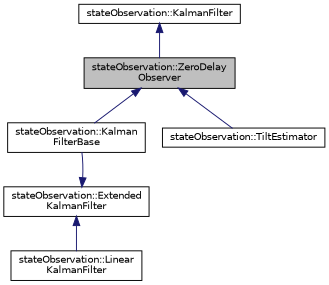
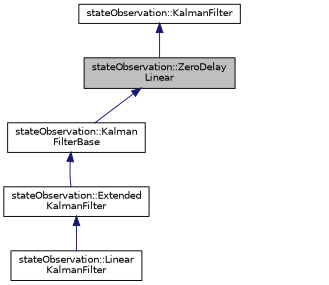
node "stateObservation::ZeroDelay Observer": label "stateObservation::ZeroDelay Observer" -> "stateObservation::ZeroDelay Linear"
node "stateObservation::TiltEstimator": removed
edge "stateObservation::Kalman FilterBase" -> "stateObservation::Extended KalmanFilter": reversed
